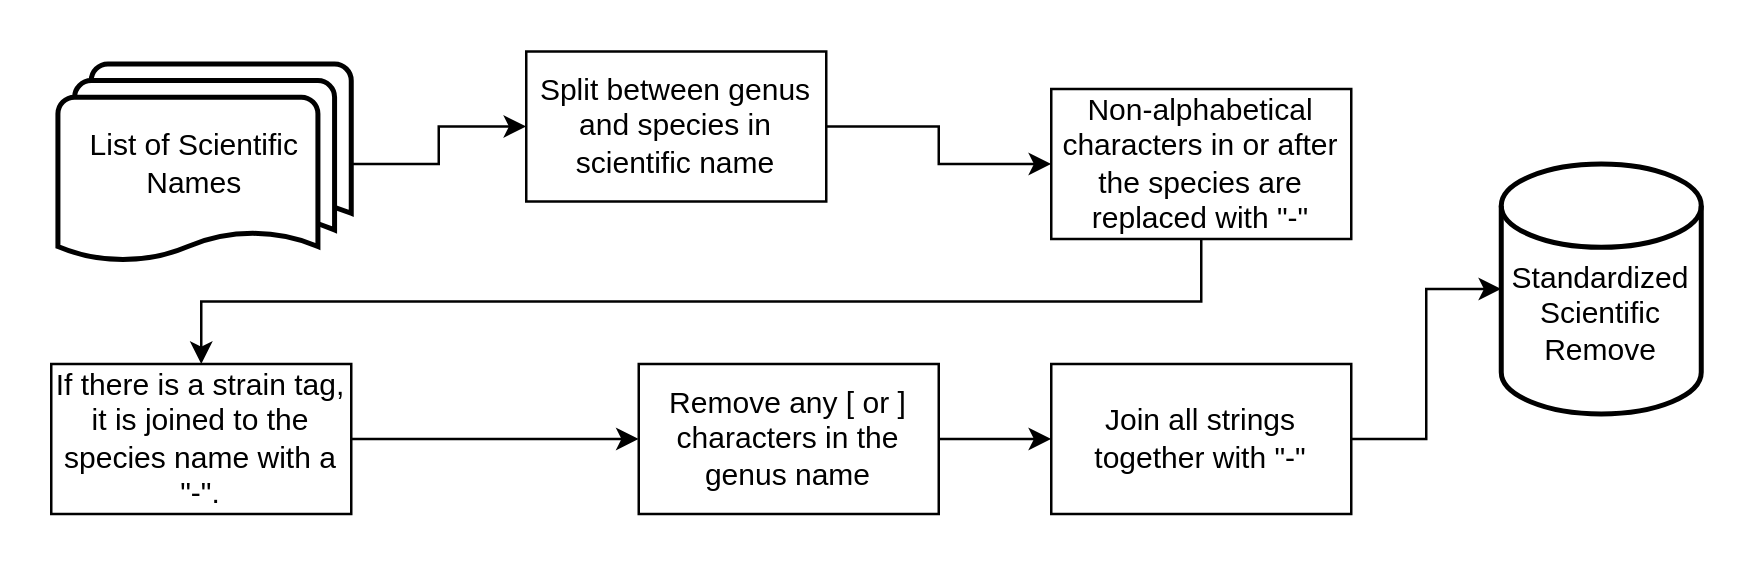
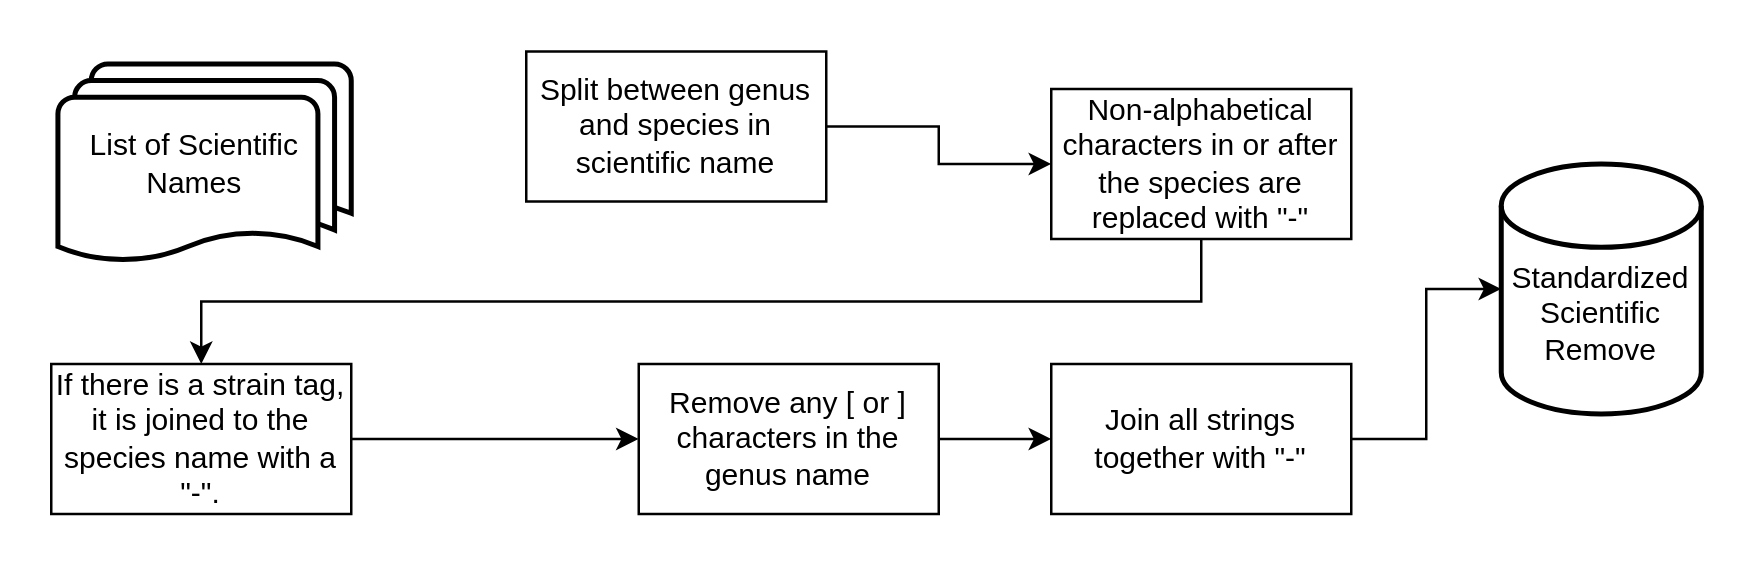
edge "List of Scientific Names" -> "Split between genus and species in scientific name": removed
